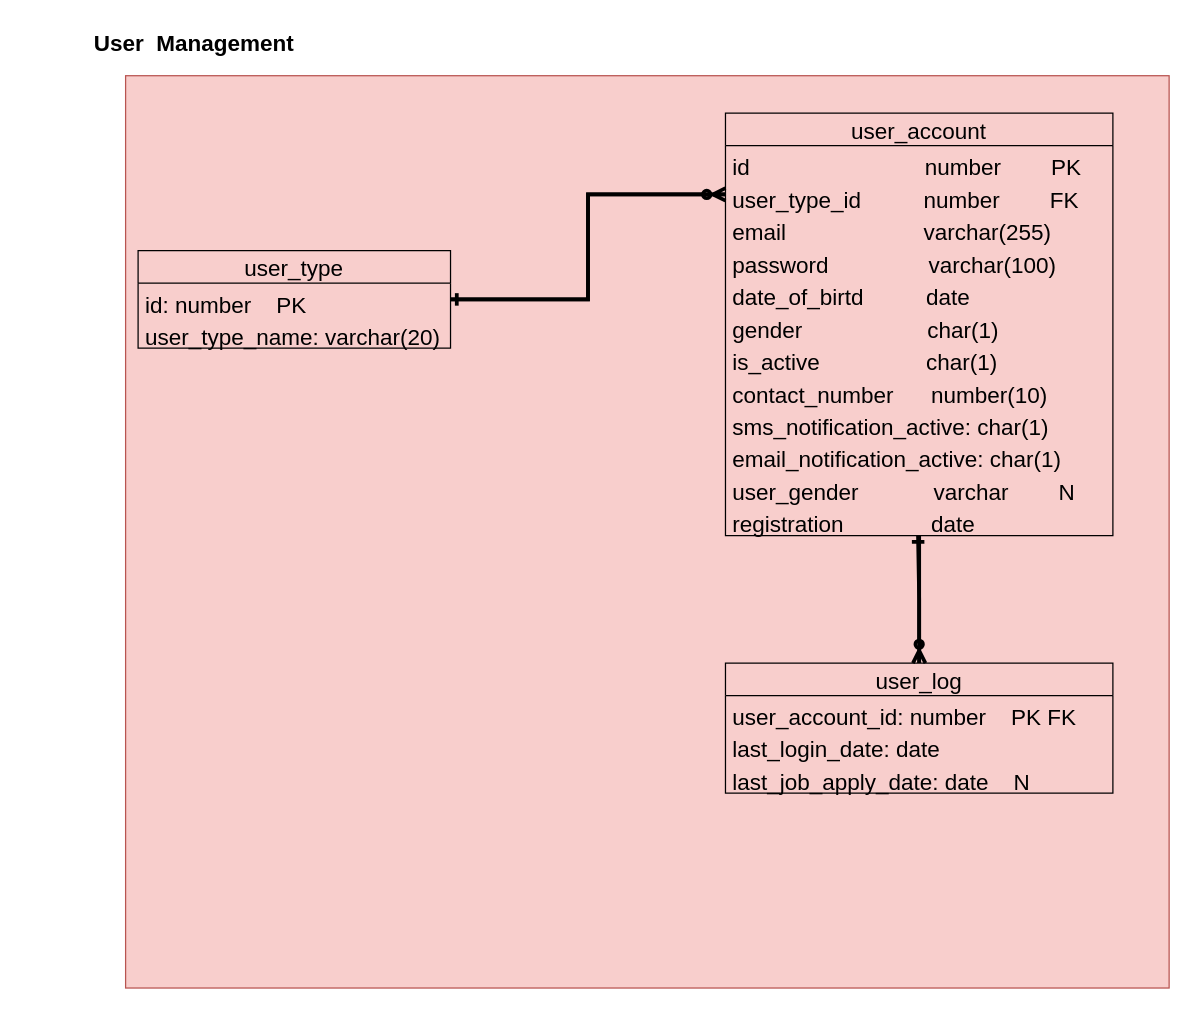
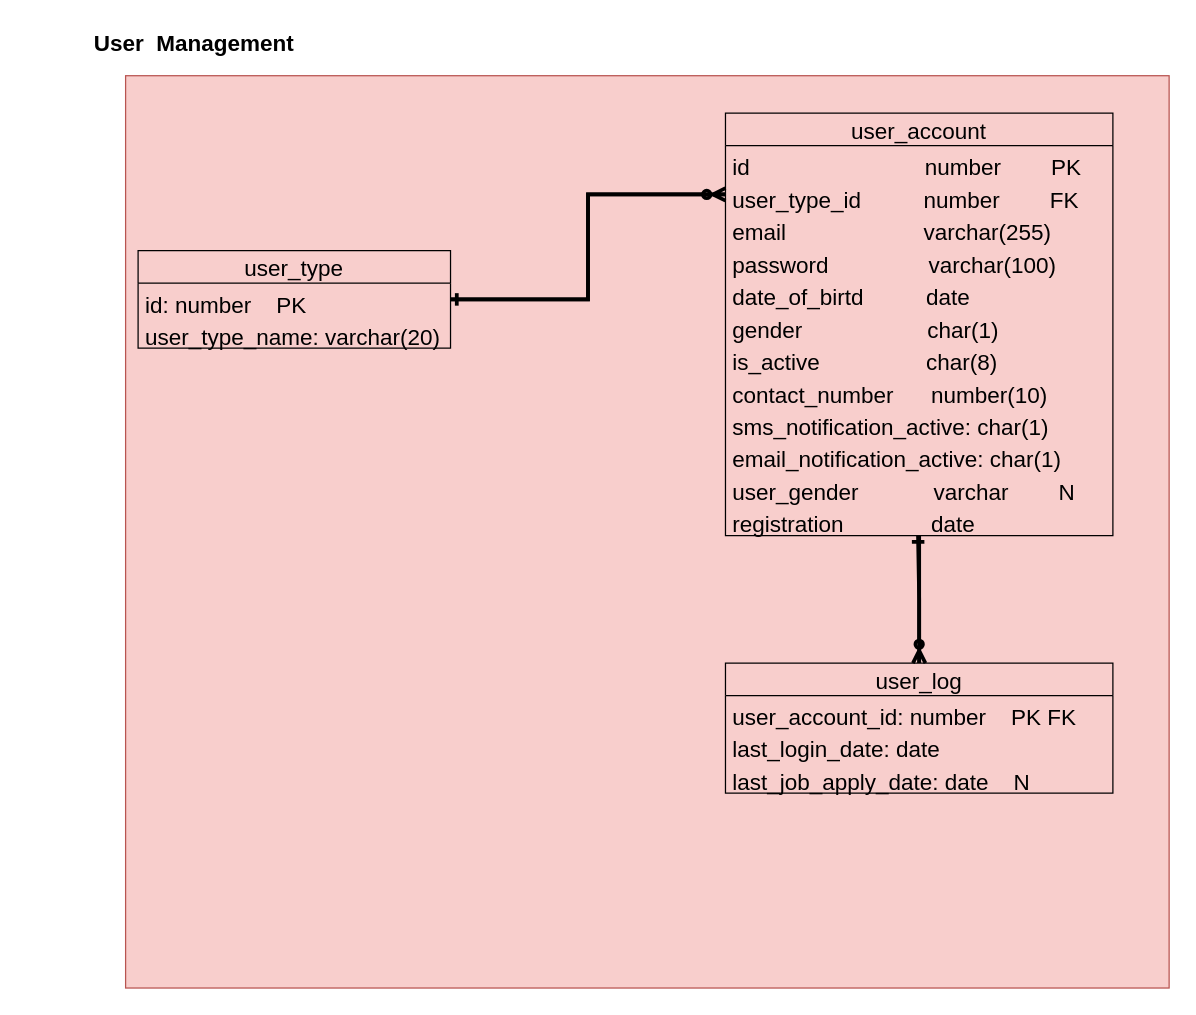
node "is_active char(1)": label "is_active char(1)" -> "is_active char(8)"
